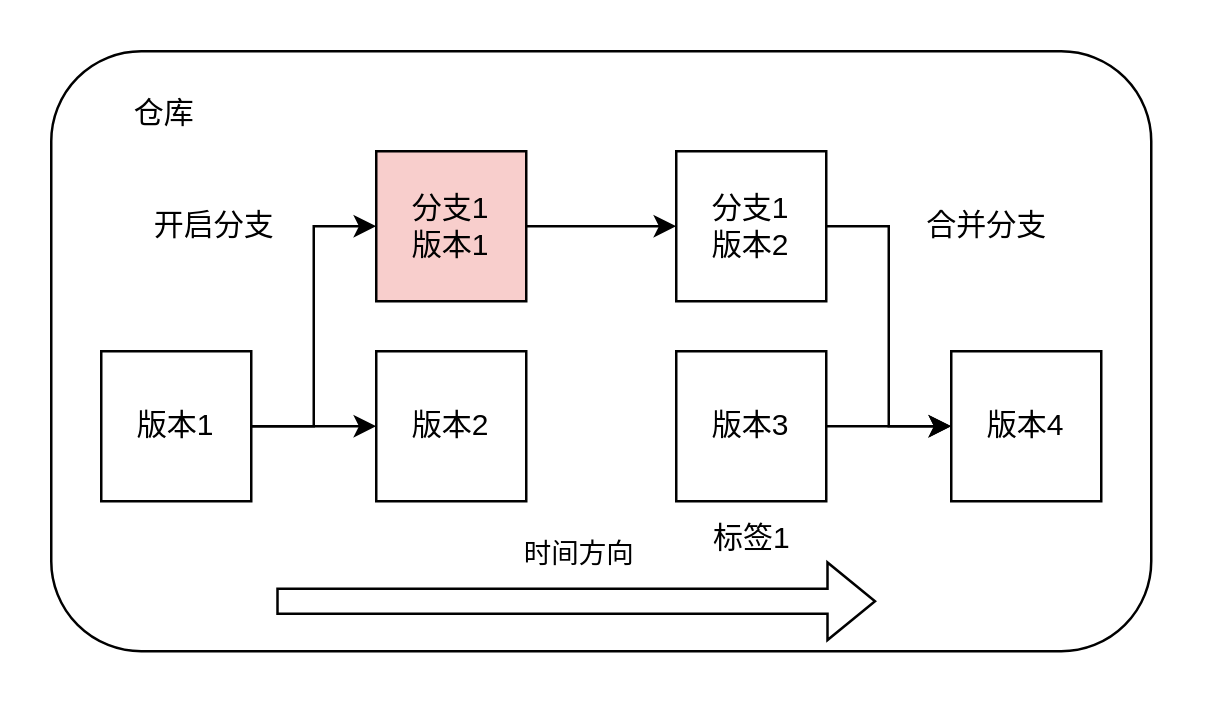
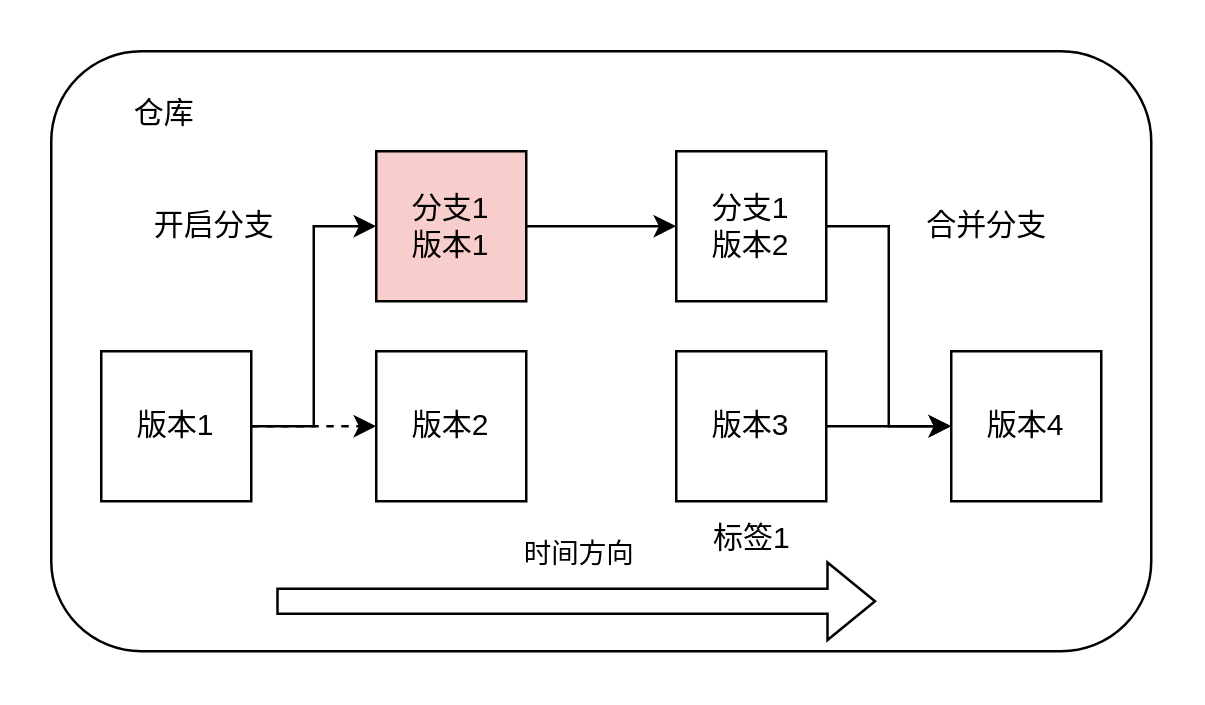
edge "版本1" -> "版本2": style solid -> dashed
